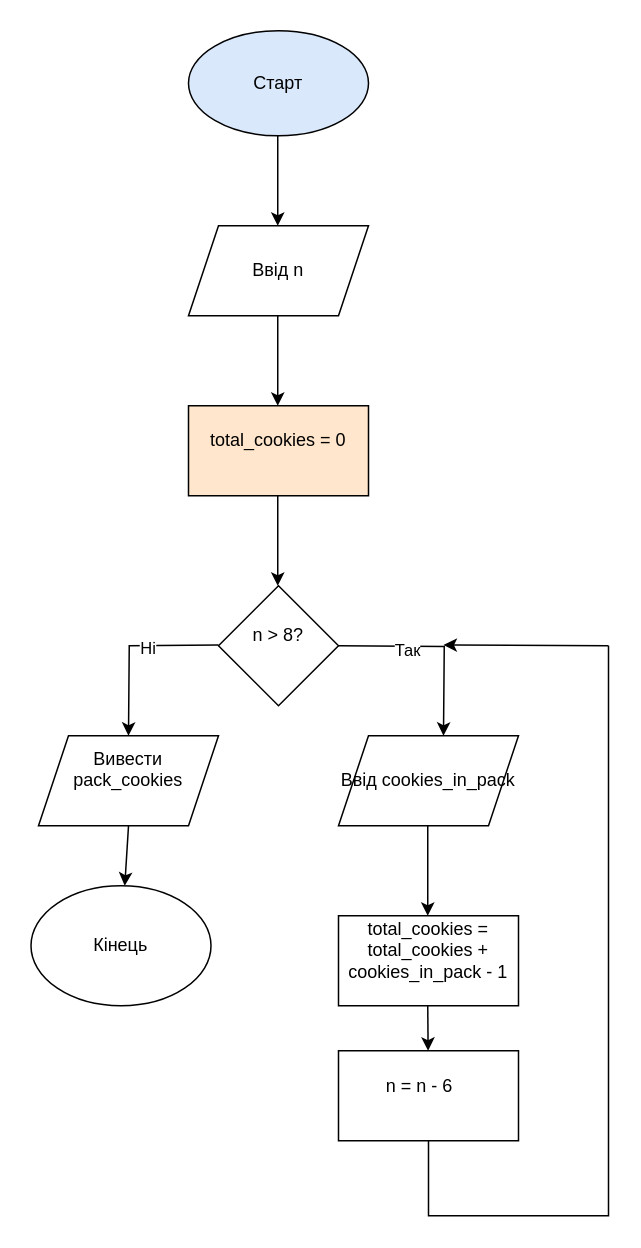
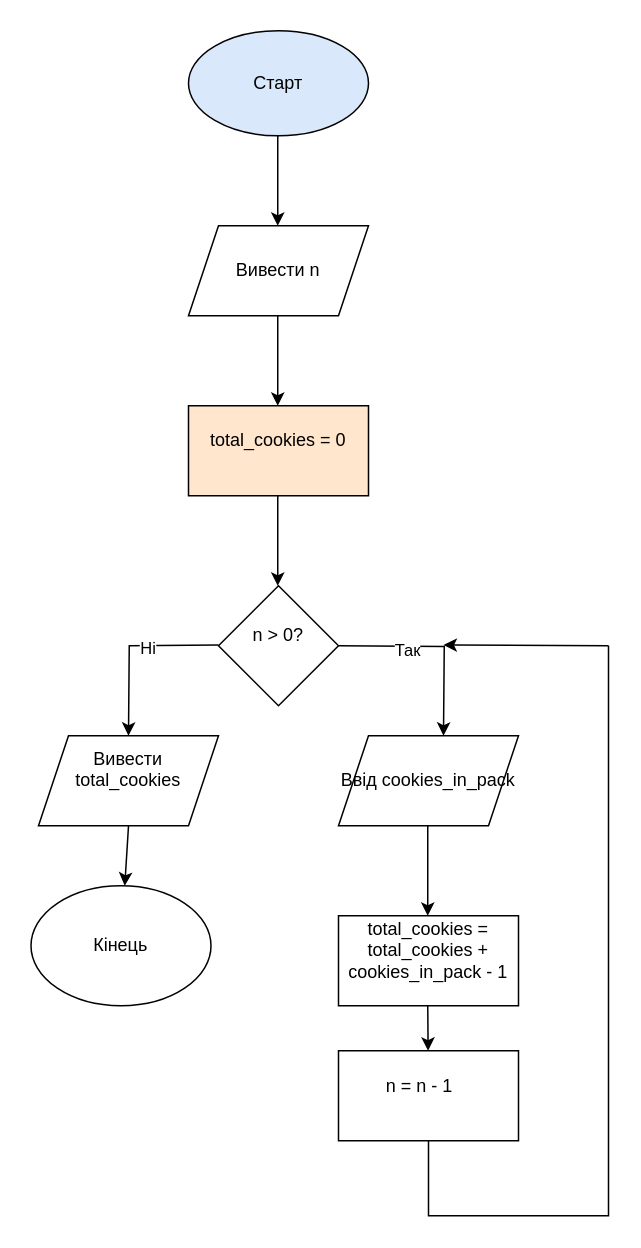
node "Ввід n": label "Ввід n" -> "Вивести n"
node "n > 8?": label "n > 8?" -> "n > 0?"
node "Вивести pack_cookies": label "Вивести pack_cookies" -> "Вивести total_cookies"
node "n = n - 6": label "n = n - 6" -> "n = n - 1"
